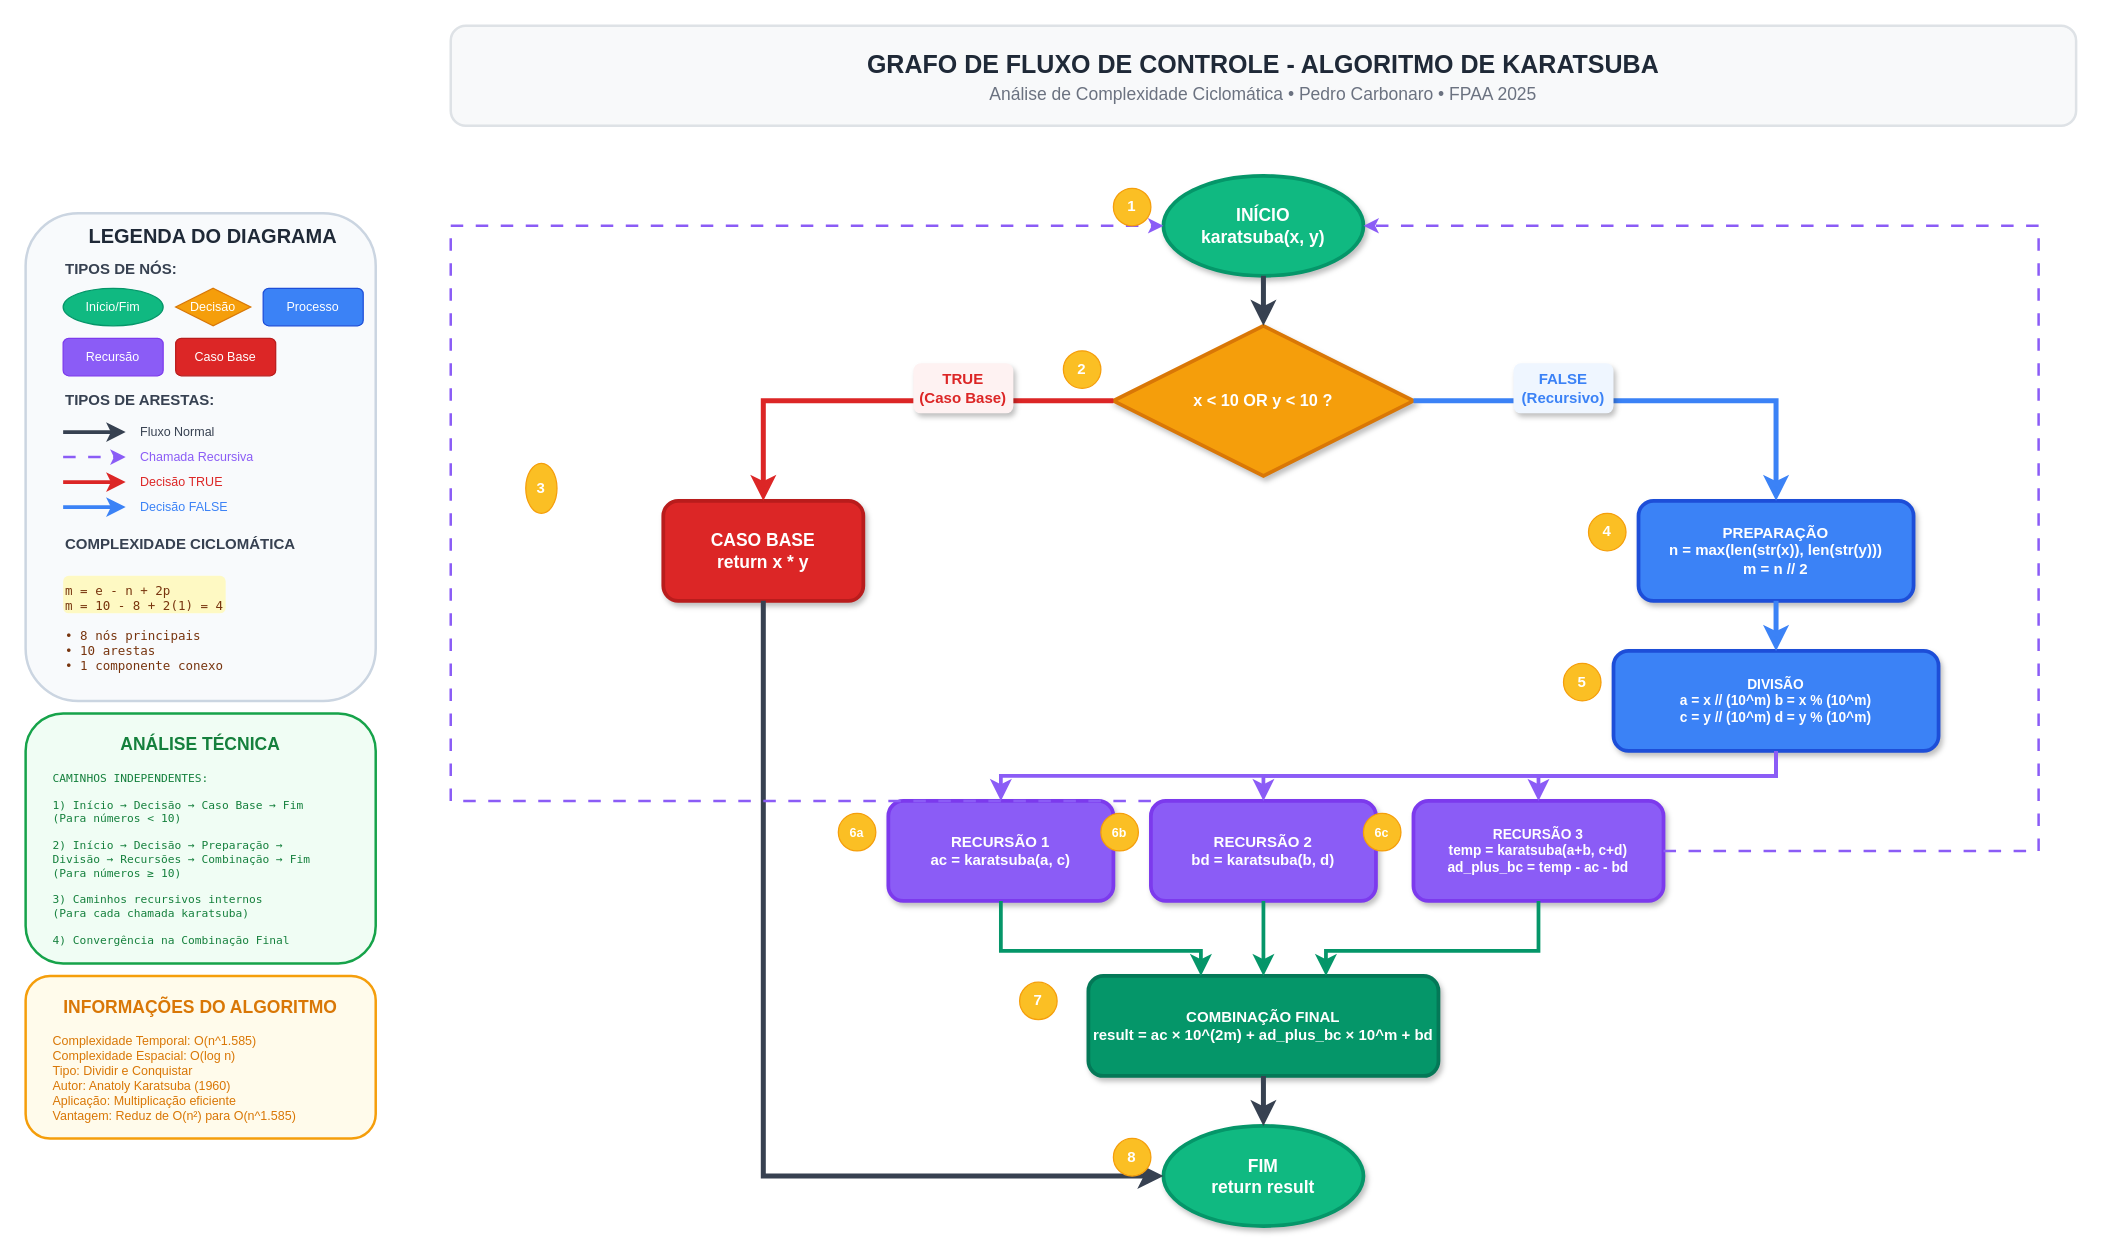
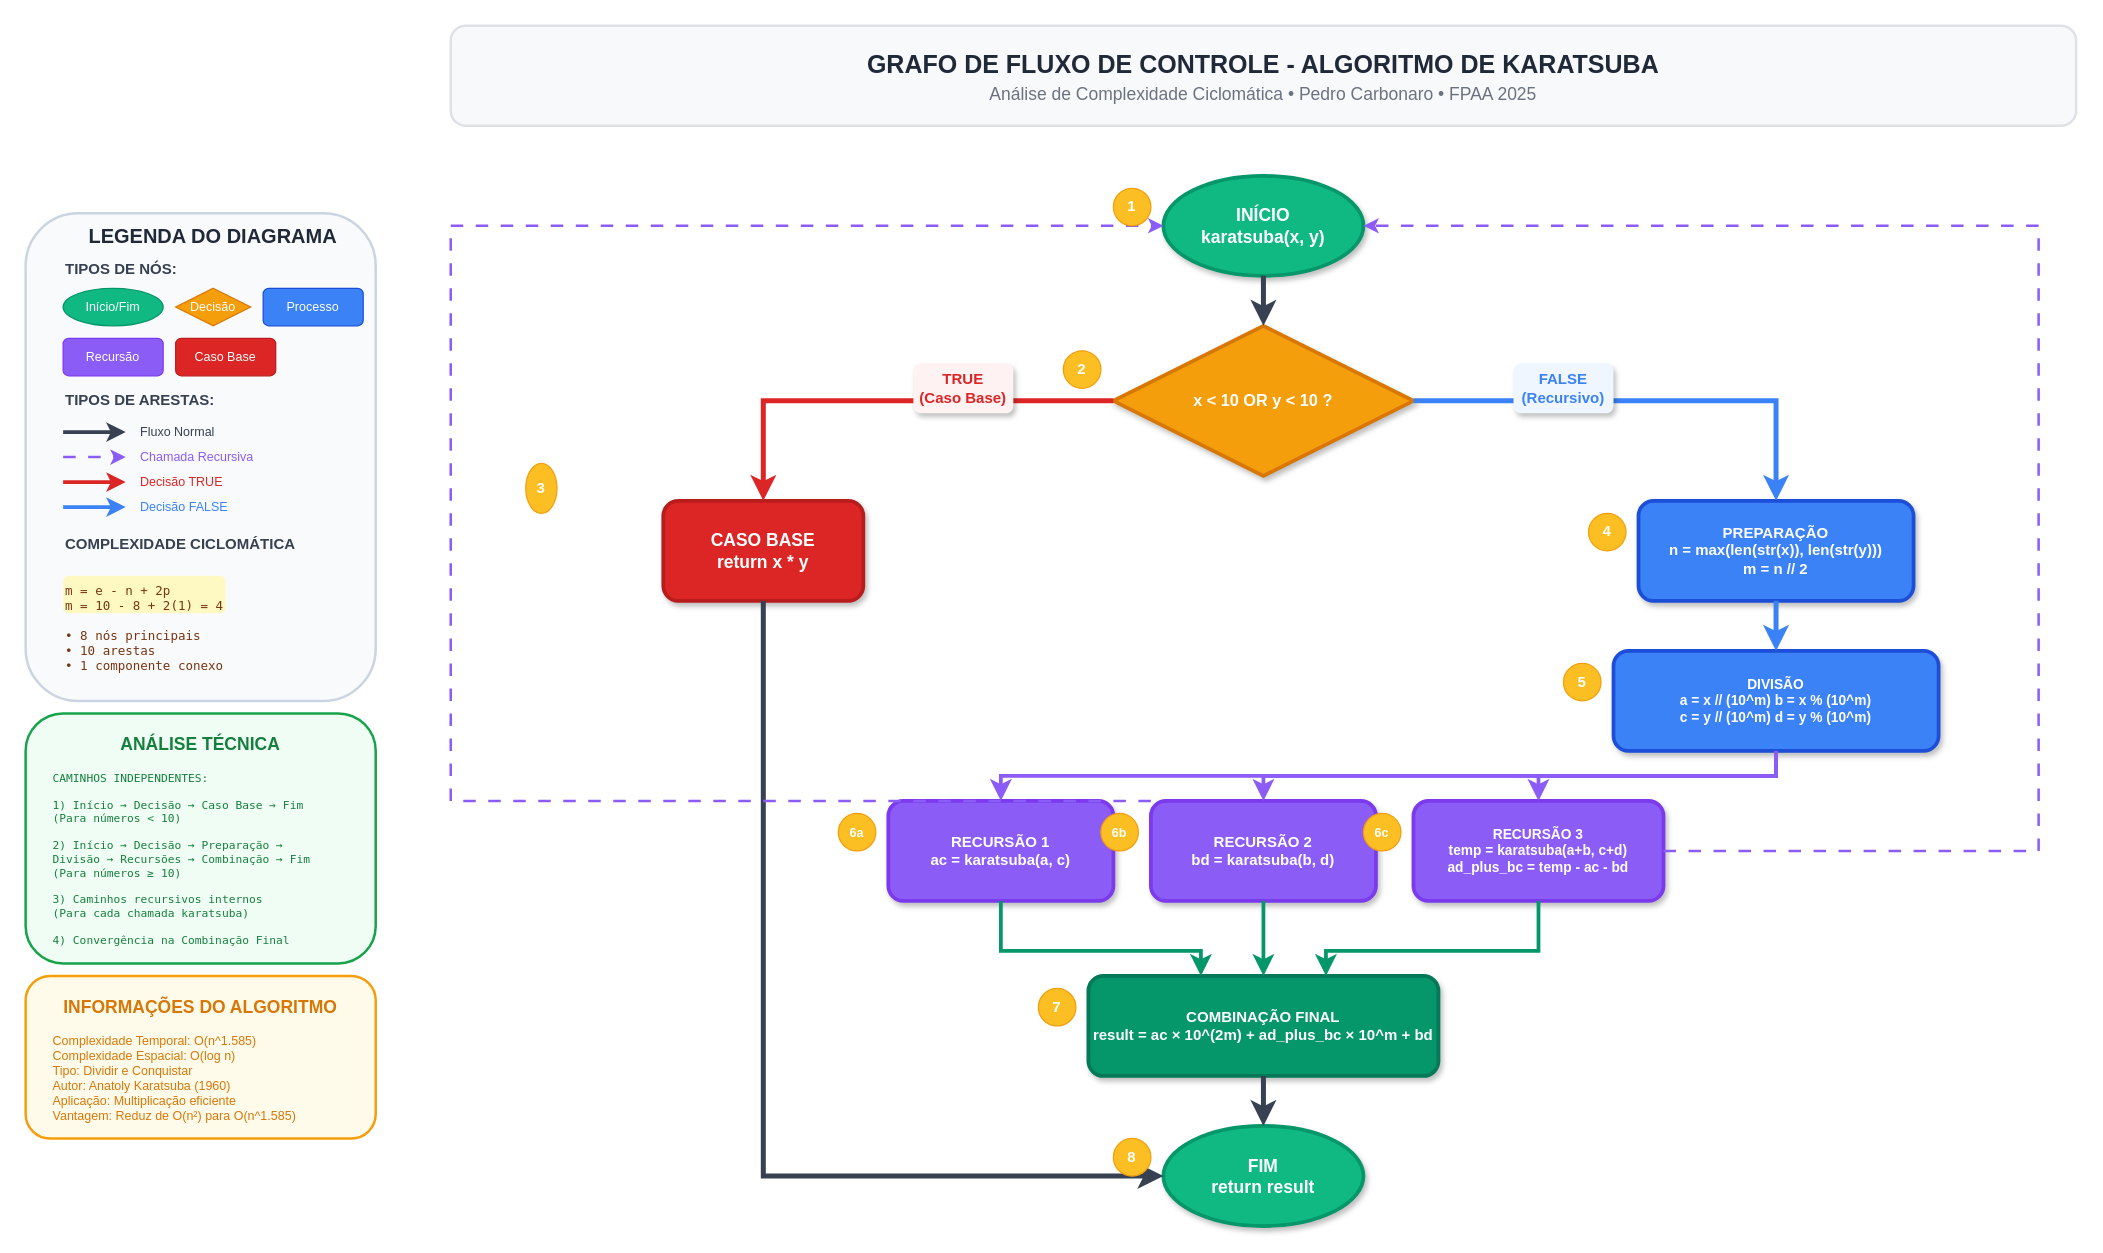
node "7": moved (1038, 1001) -> (1057, 1007)
